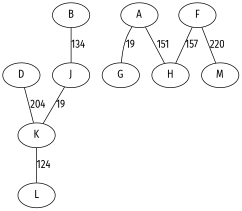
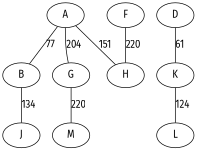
edge "A" -- "B": added, label "77"
edge "A" -- "G": label "19" -> "204"
edge "F" -- "H": label "157" -> "220"
edge "F" -- "M": now "G" -- "M"
edge "D" -- "K": label "204" -> "61"
edge "J" -- "K": removed, label "19"
